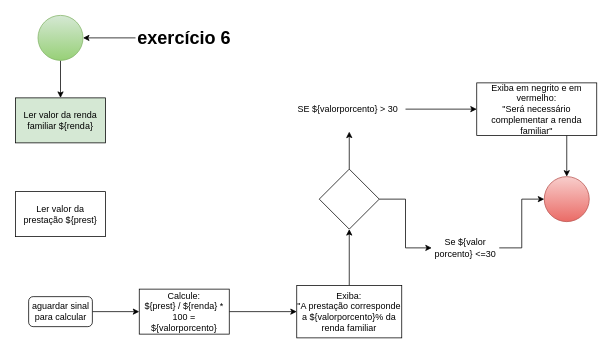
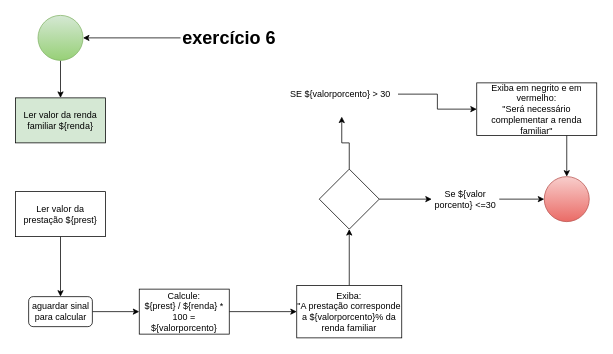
node "exercício 6": moved (184, 38) -> (229, 38)
node "SE ${valorporcento} > 30": moved (349, 109) -> (342, 94)
node "Se ${valor porcento} <=30": moved (465, 248) -> (465, 199)
edge "Ler valor da prestação ${prest}" -> "aguardar sinal para calcular": added
